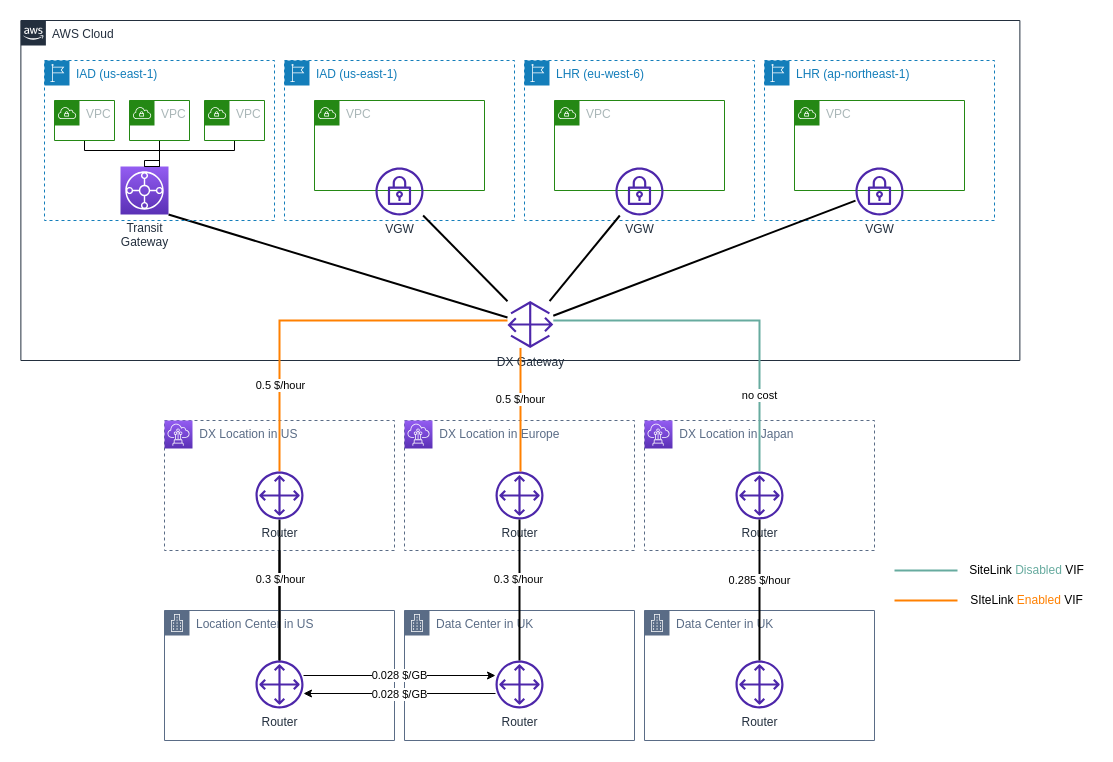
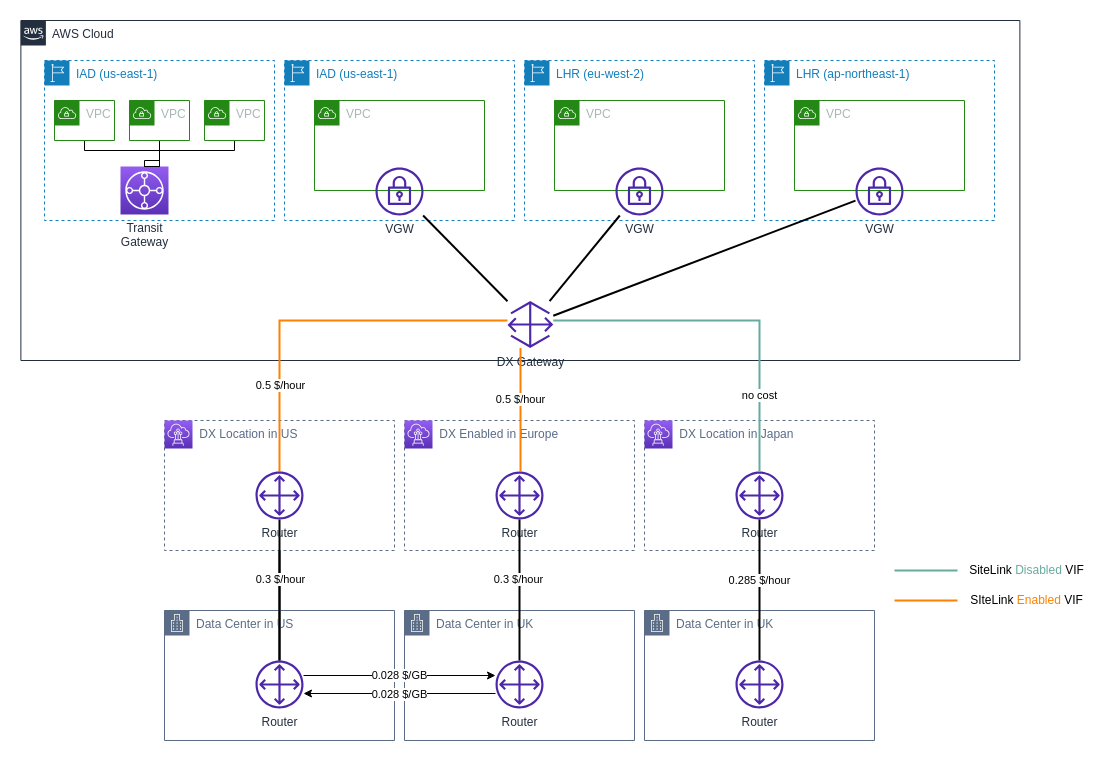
node "LHR (eu-west-6)": label "LHR (eu-west-6)" -> "LHR (eu-west-2)"
edge "Transit Gateway" -- "DX Gateway": removed
node "DX Location in Europe": label "DX Location in Europe" -> "DX Enabled in Europe"
node "Location Center in US": label "Location Center in US" -> "Data Center in US"
